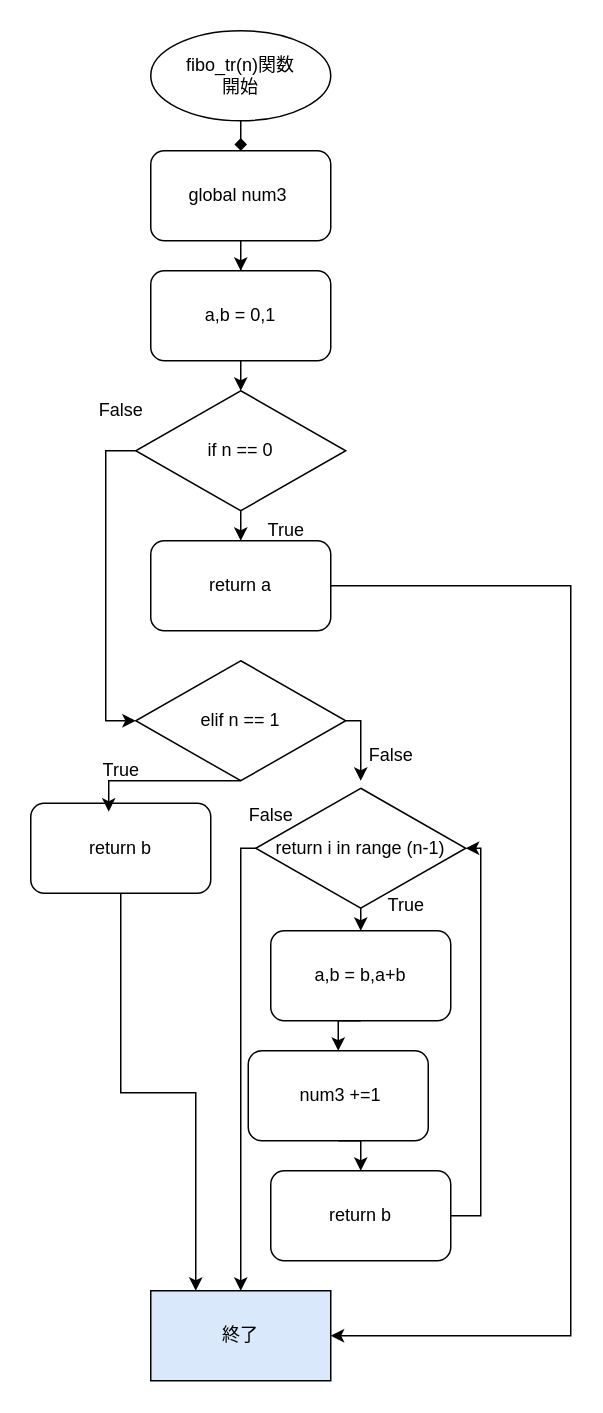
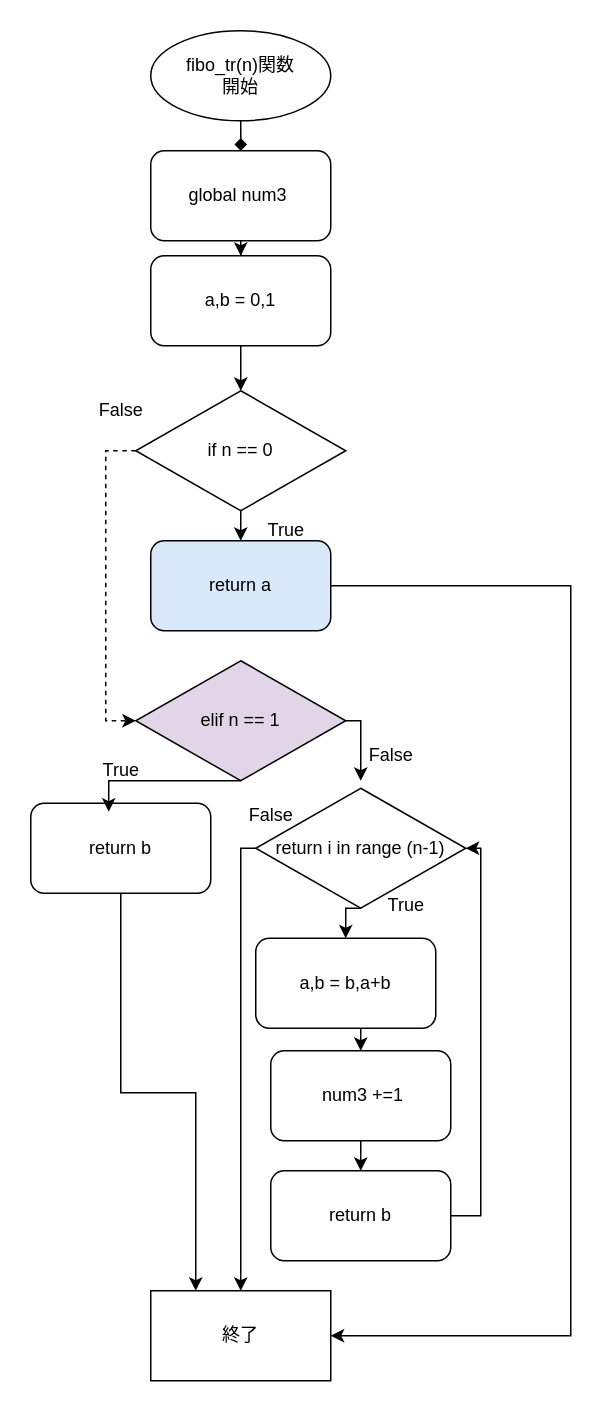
node "a,b = 0,1": moved (241, 316) -> (241, 301)
edge "if n == 0" -> "elif n == 1": style solid -> dashed
node "return a": fillcolor #ffffff -> #dae8fc
node "elif n == 1": fillcolor #ffffff -> #e1d5e7
node "a,b = b,a+b": moved (361, 976) -> (346, 983)
node "num3 +=1": moved (338, 1096) -> (361, 1096)
node "終了": fillcolor #dae8fc -> #ffffff
